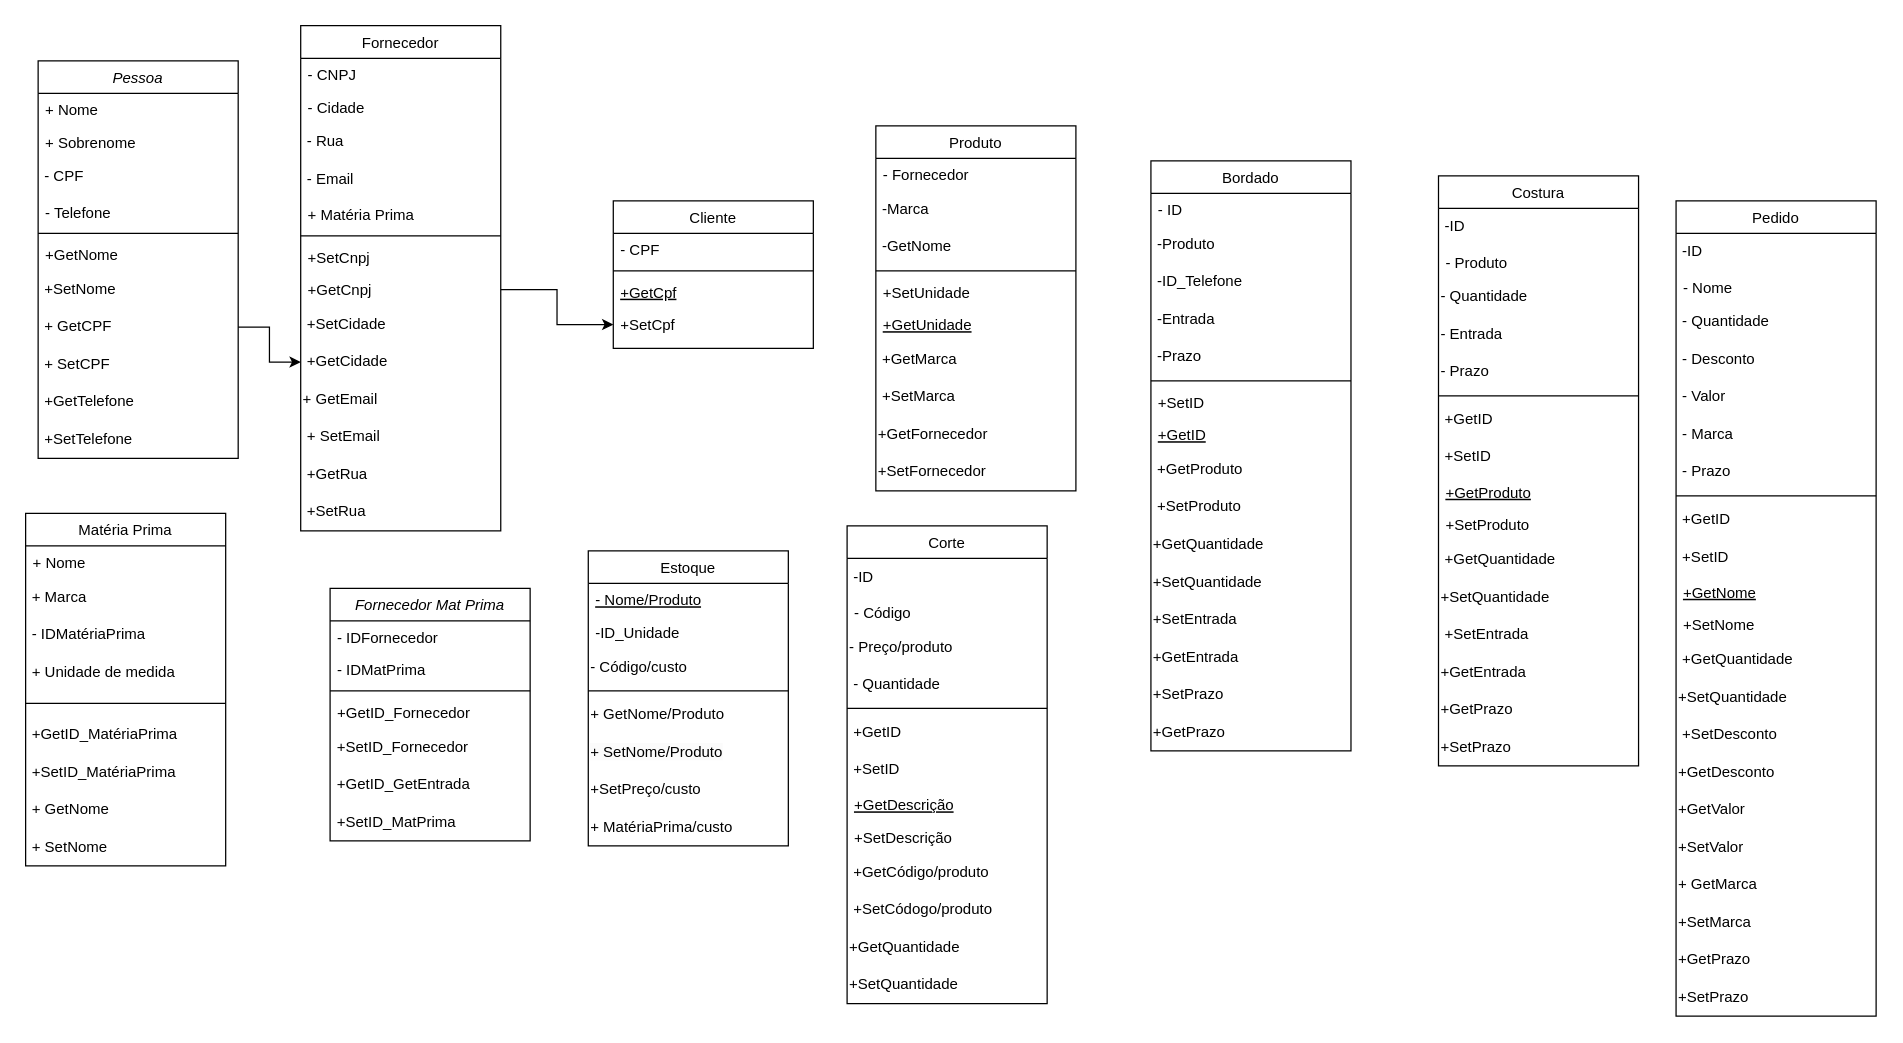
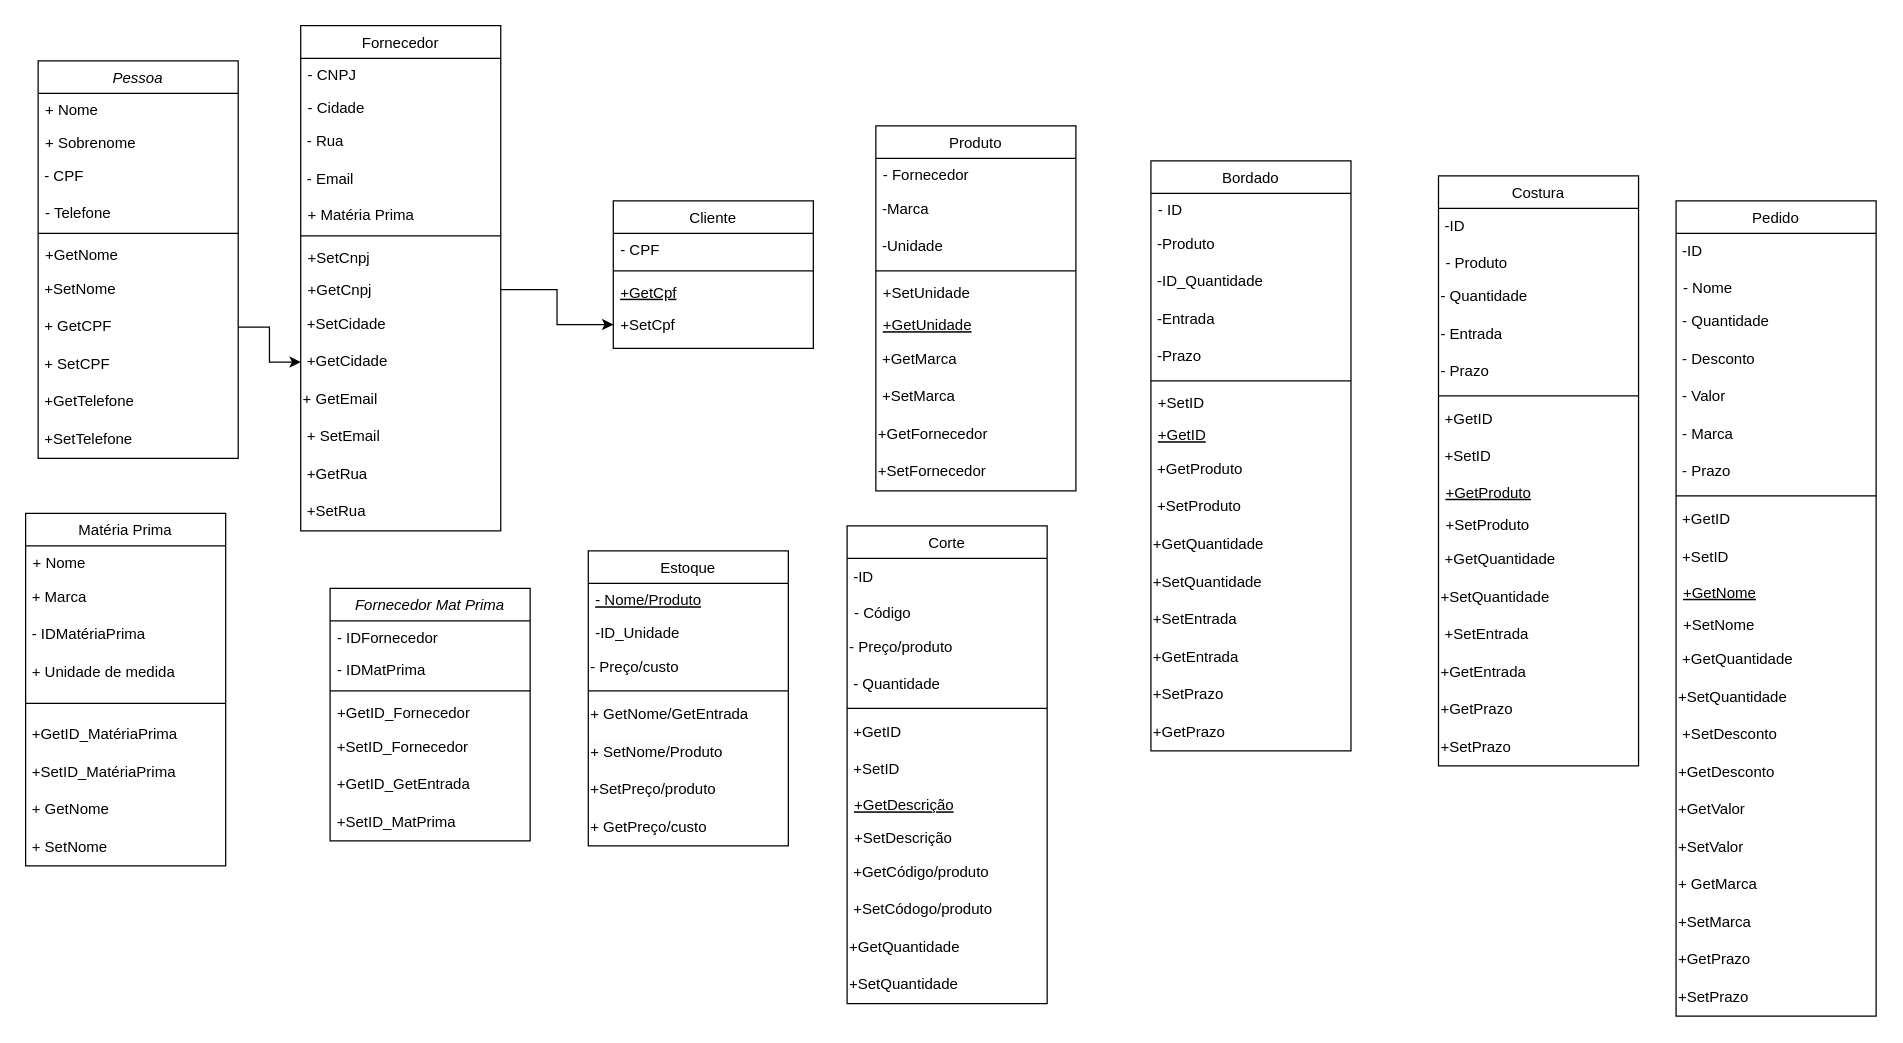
node "-GetNome": label "-GetNome" -> "-Unidade"
node "-ID_Telefone": label "-ID_Telefone" -> "-ID_Quantidade"
node "- Código/custo": label "- Código/custo" -> "- Preço/custo"
node "+ GetNome/Produto": label "+ GetNome/Produto" -> "+ GetNome/GetEntrada"
node "+SetPreço/custo": label "+SetPreço/custo" -> "+SetPreço/produto"
node "+ MatériaPrima/custo": label "+ MatériaPrima/custo" -> "+ GetPreço/custo"
